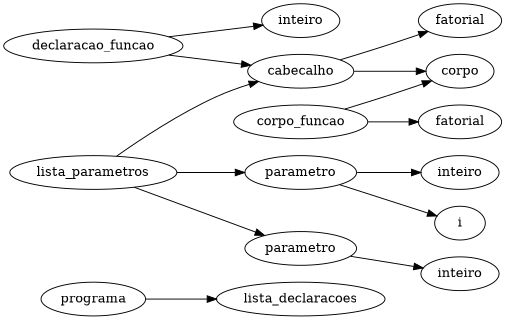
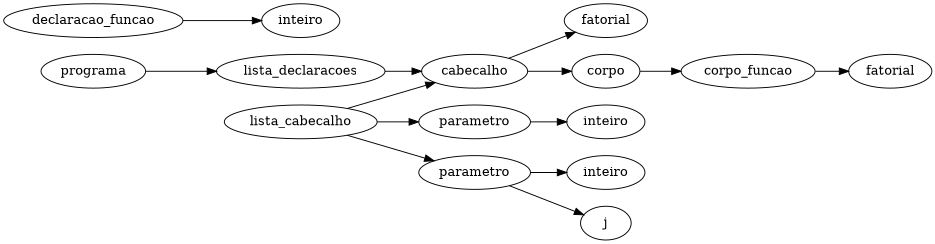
edge "declaracao_funcao" -> "cabecalho": now "lista_declaracoes" -> "cabecalho"
edge "corpo_funcao" -> "corpo": reversed
node "lista_parametros": label "lista_parametros" -> "lista_cabecalho"
node "i": removed
node "j": added
